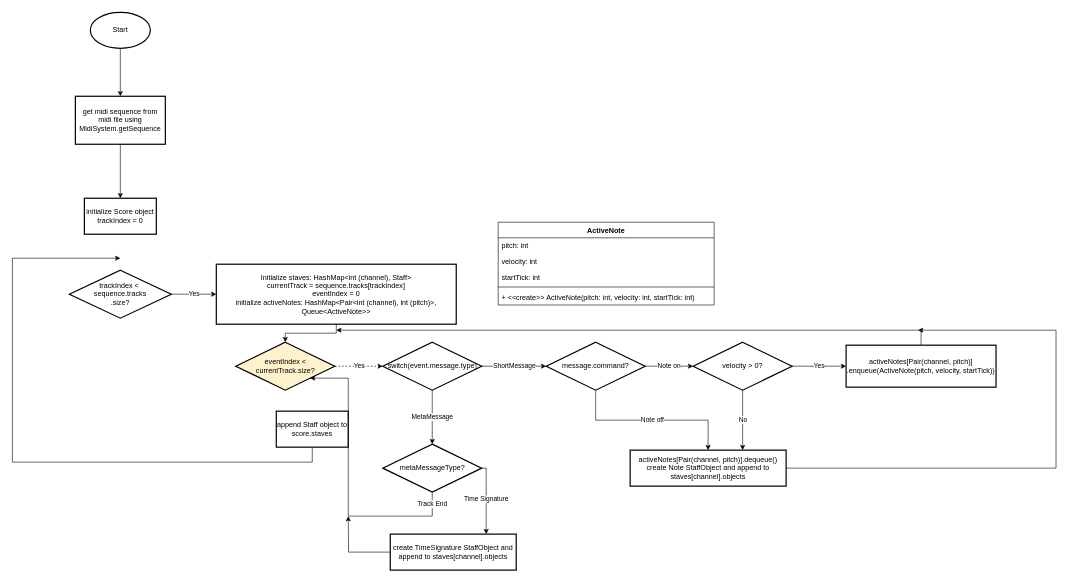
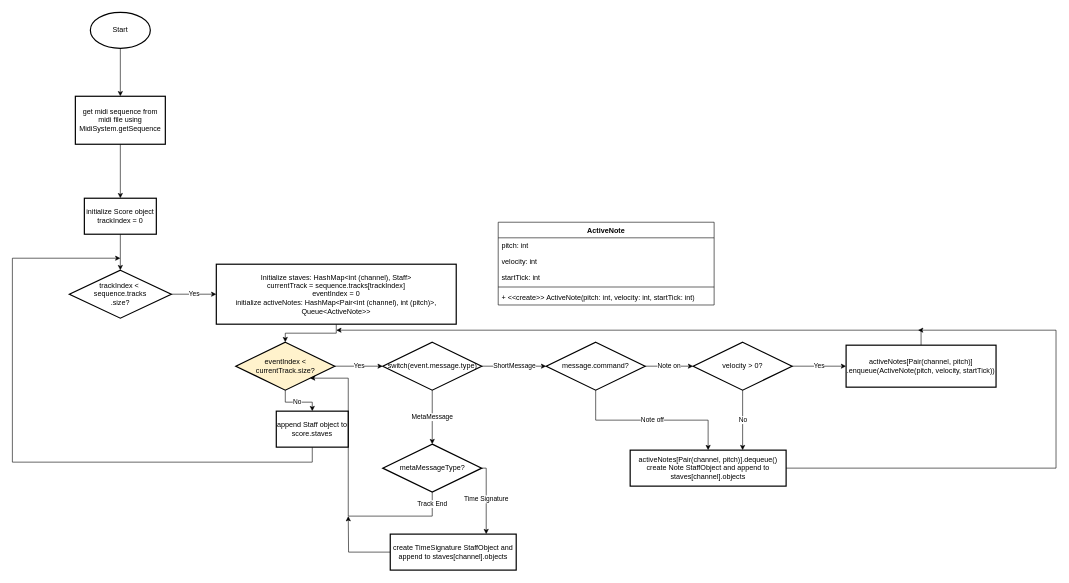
edge "initialize Score object trackIndex = 0" -> "trackIndex < sequence.tracks .size?": added
edge "eventIndex < currentTrack.size?" -> "switch(event.message.type)": style dashed -> solid
edge "eventIndex < currentTrack.size?" -> "append Staff object to score.staves": added, label "No"
